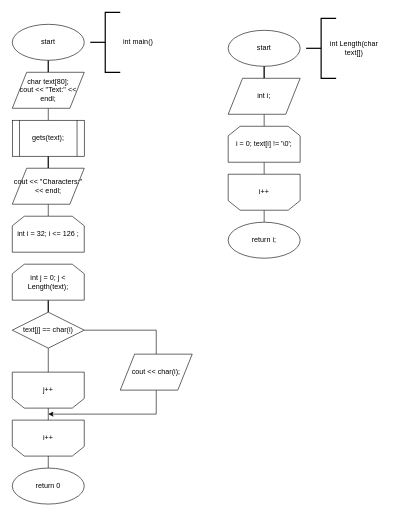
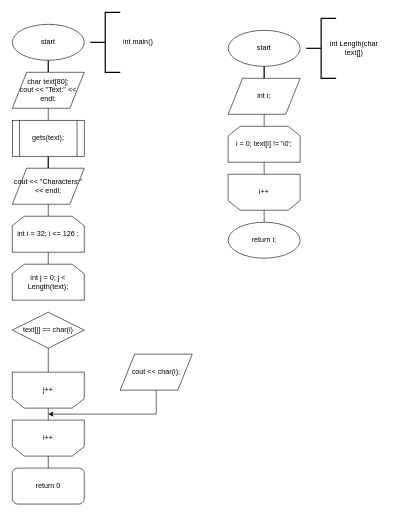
edge "int i = 32; i <= 126 ;" -- "int j = 0; j < Length(text);": added
edge "int j = 0; j < Length(text);" -- "text[j] == char(i)": removed
edge "text[j] == char(i)" -- "cout << char(i);": removed
node "return 0": shape ellipse -> rounded rectangle
